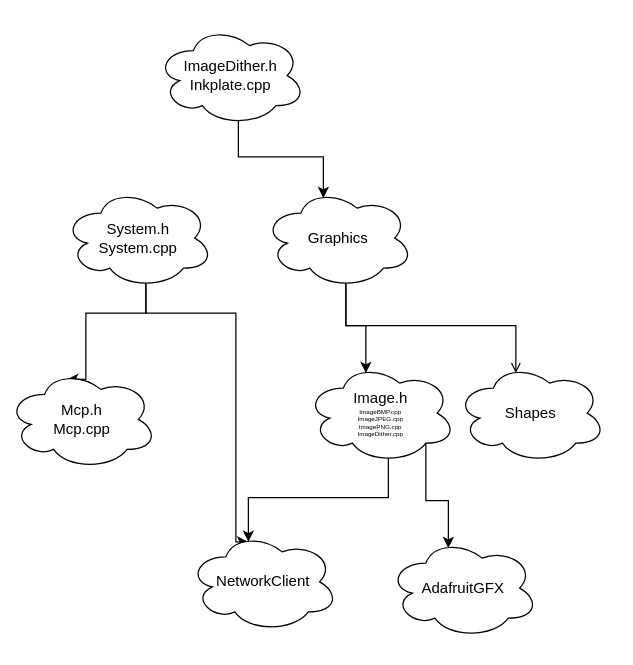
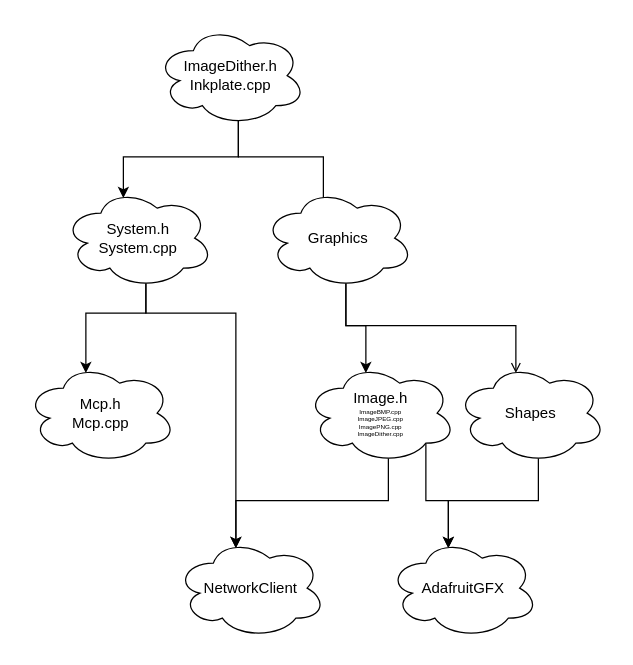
edge "ImageDither.h Inkplate.cpp" -> "System.h System.cpp": added
edge "ImageDither.h Inkplate.cpp" -> "Graphics": arrowhead classic -> none
node "Mcp.h Mcp.cpp": moved (82, 419) -> (101, 413)
edge "Shapes" -> "AdafruitGFX": added
node "NetworkClient": moved (263, 582) -> (251, 588)
